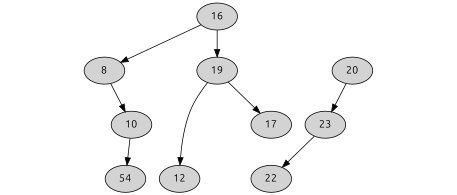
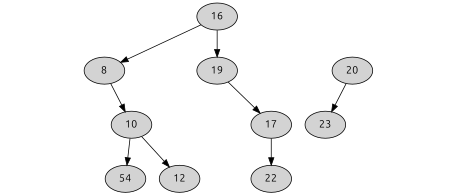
edge "19" -> "12": now "10" -> "12"
edge "23" -> "22": now "17" -> "22"
